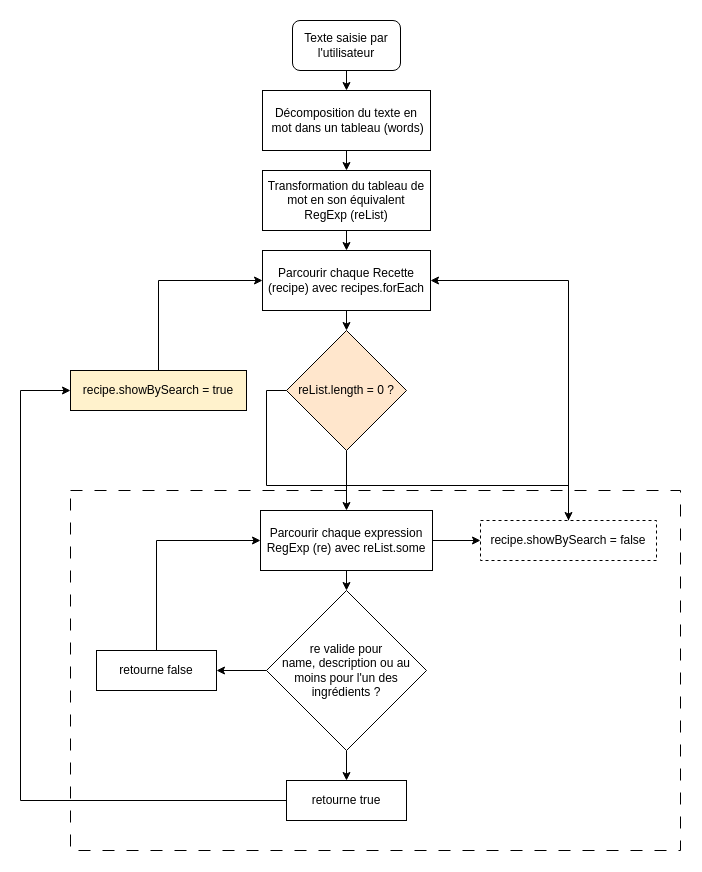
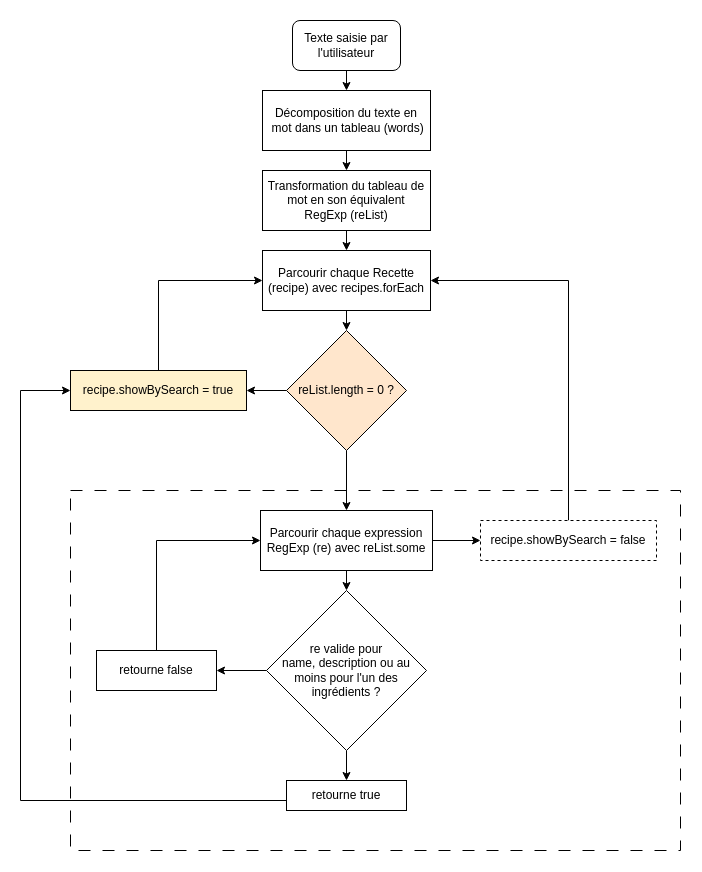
edge "reList.length = 0 ?" -> "recipe.showBySearch = false": now "reList.length = 0 ?" -> "recipe.showBySearch = true"
node "retourne true": size 120x40 -> 120x30
